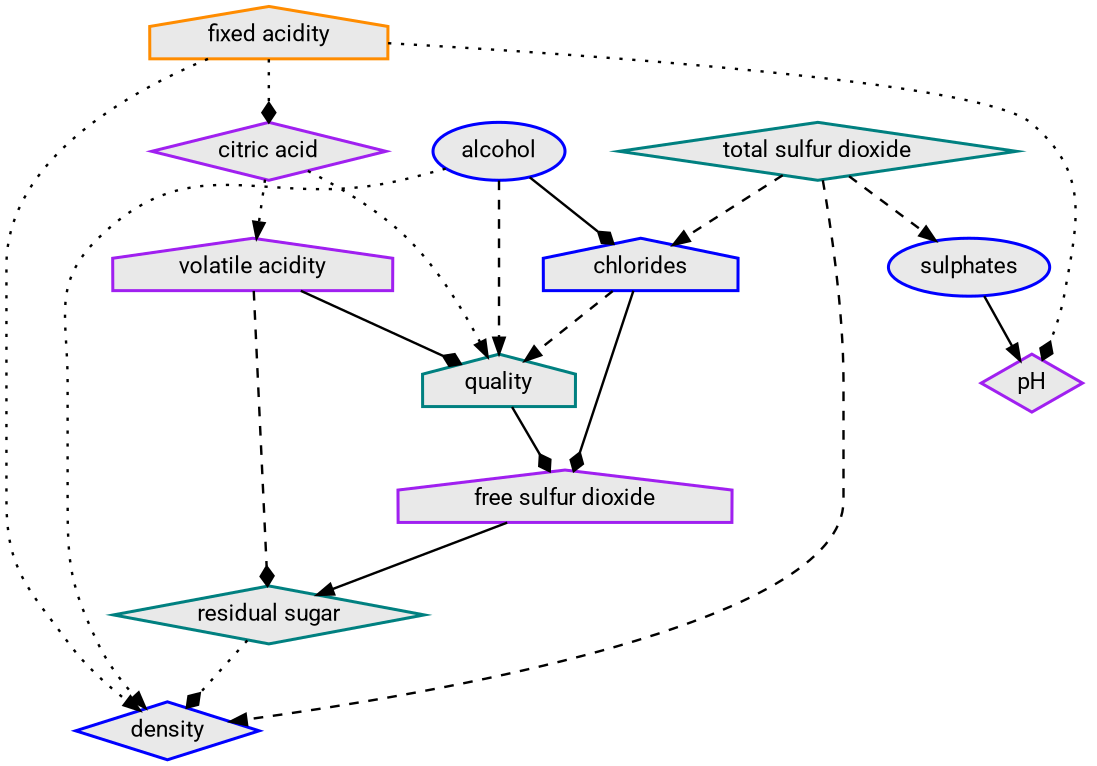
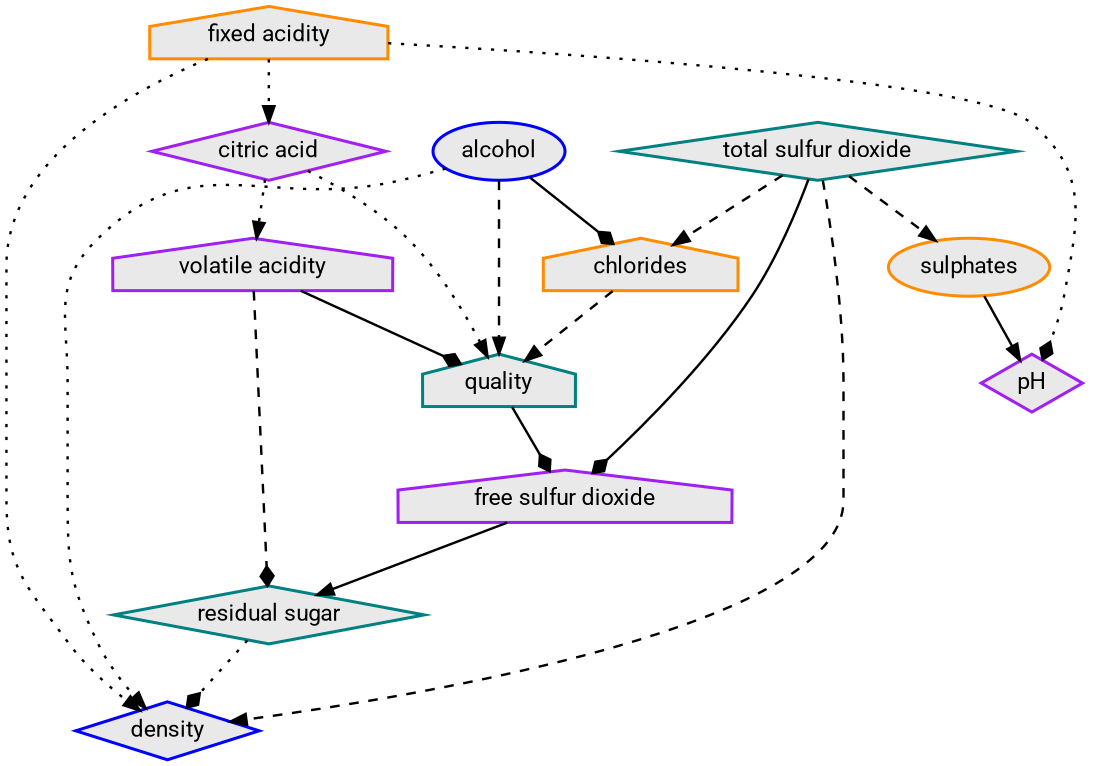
edge "fixed acidity" -> "citric acid": arrowhead diamond -> normal
node "chlorides": color blue -> darkorange
node "sulphates": color blue -> darkorange
edge "chlorides" -> "free sulfur dioxide": now "total sulfur dioxide" -> "free sulfur dioxide"
